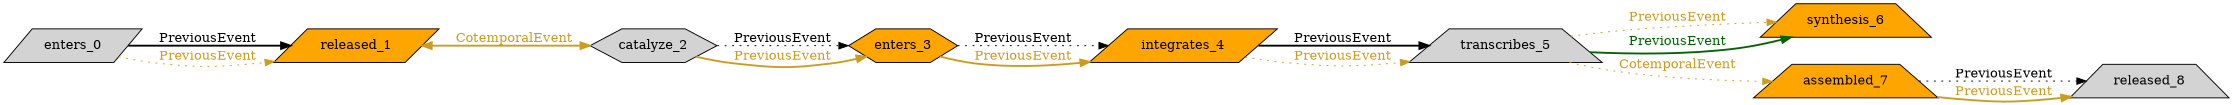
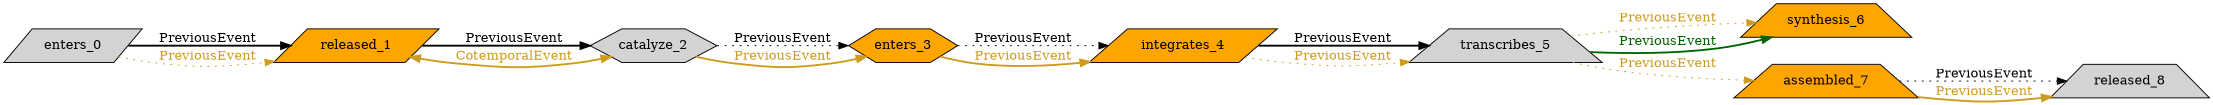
edge "released_1" -> "catalyze_2": added, label "PreviousEvent"
edge "transcribes_5" -> "assembled_7": label "CotemporalEvent" -> "PreviousEvent"
